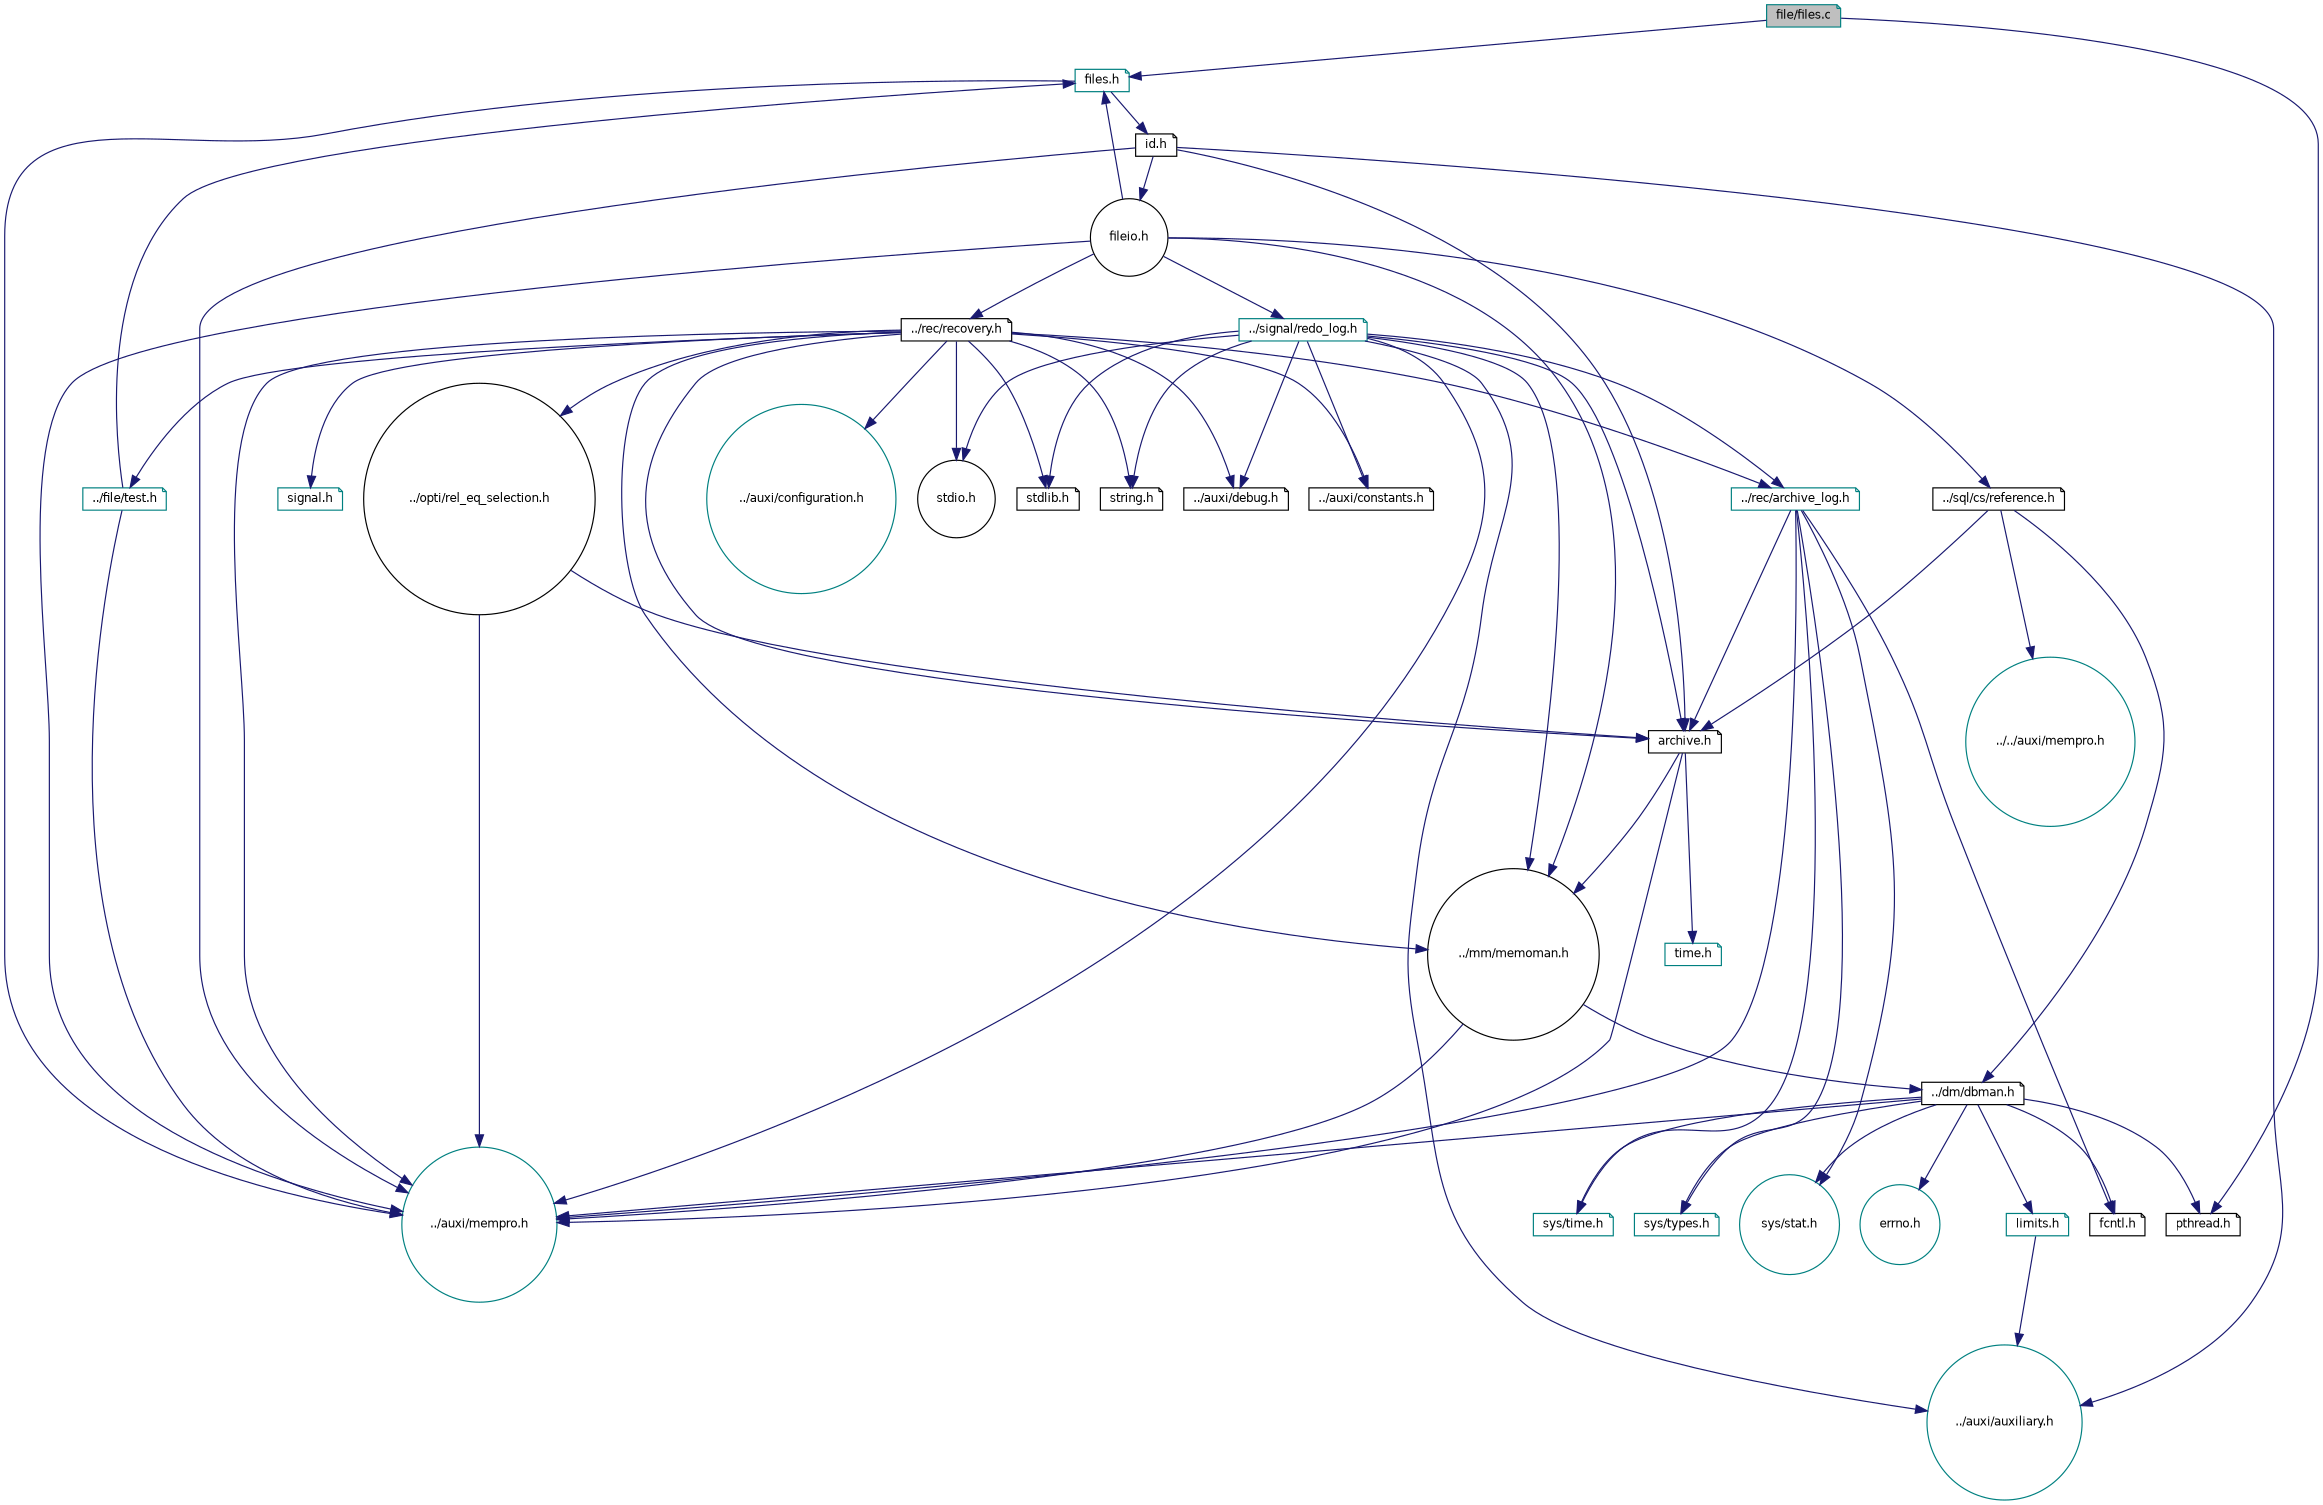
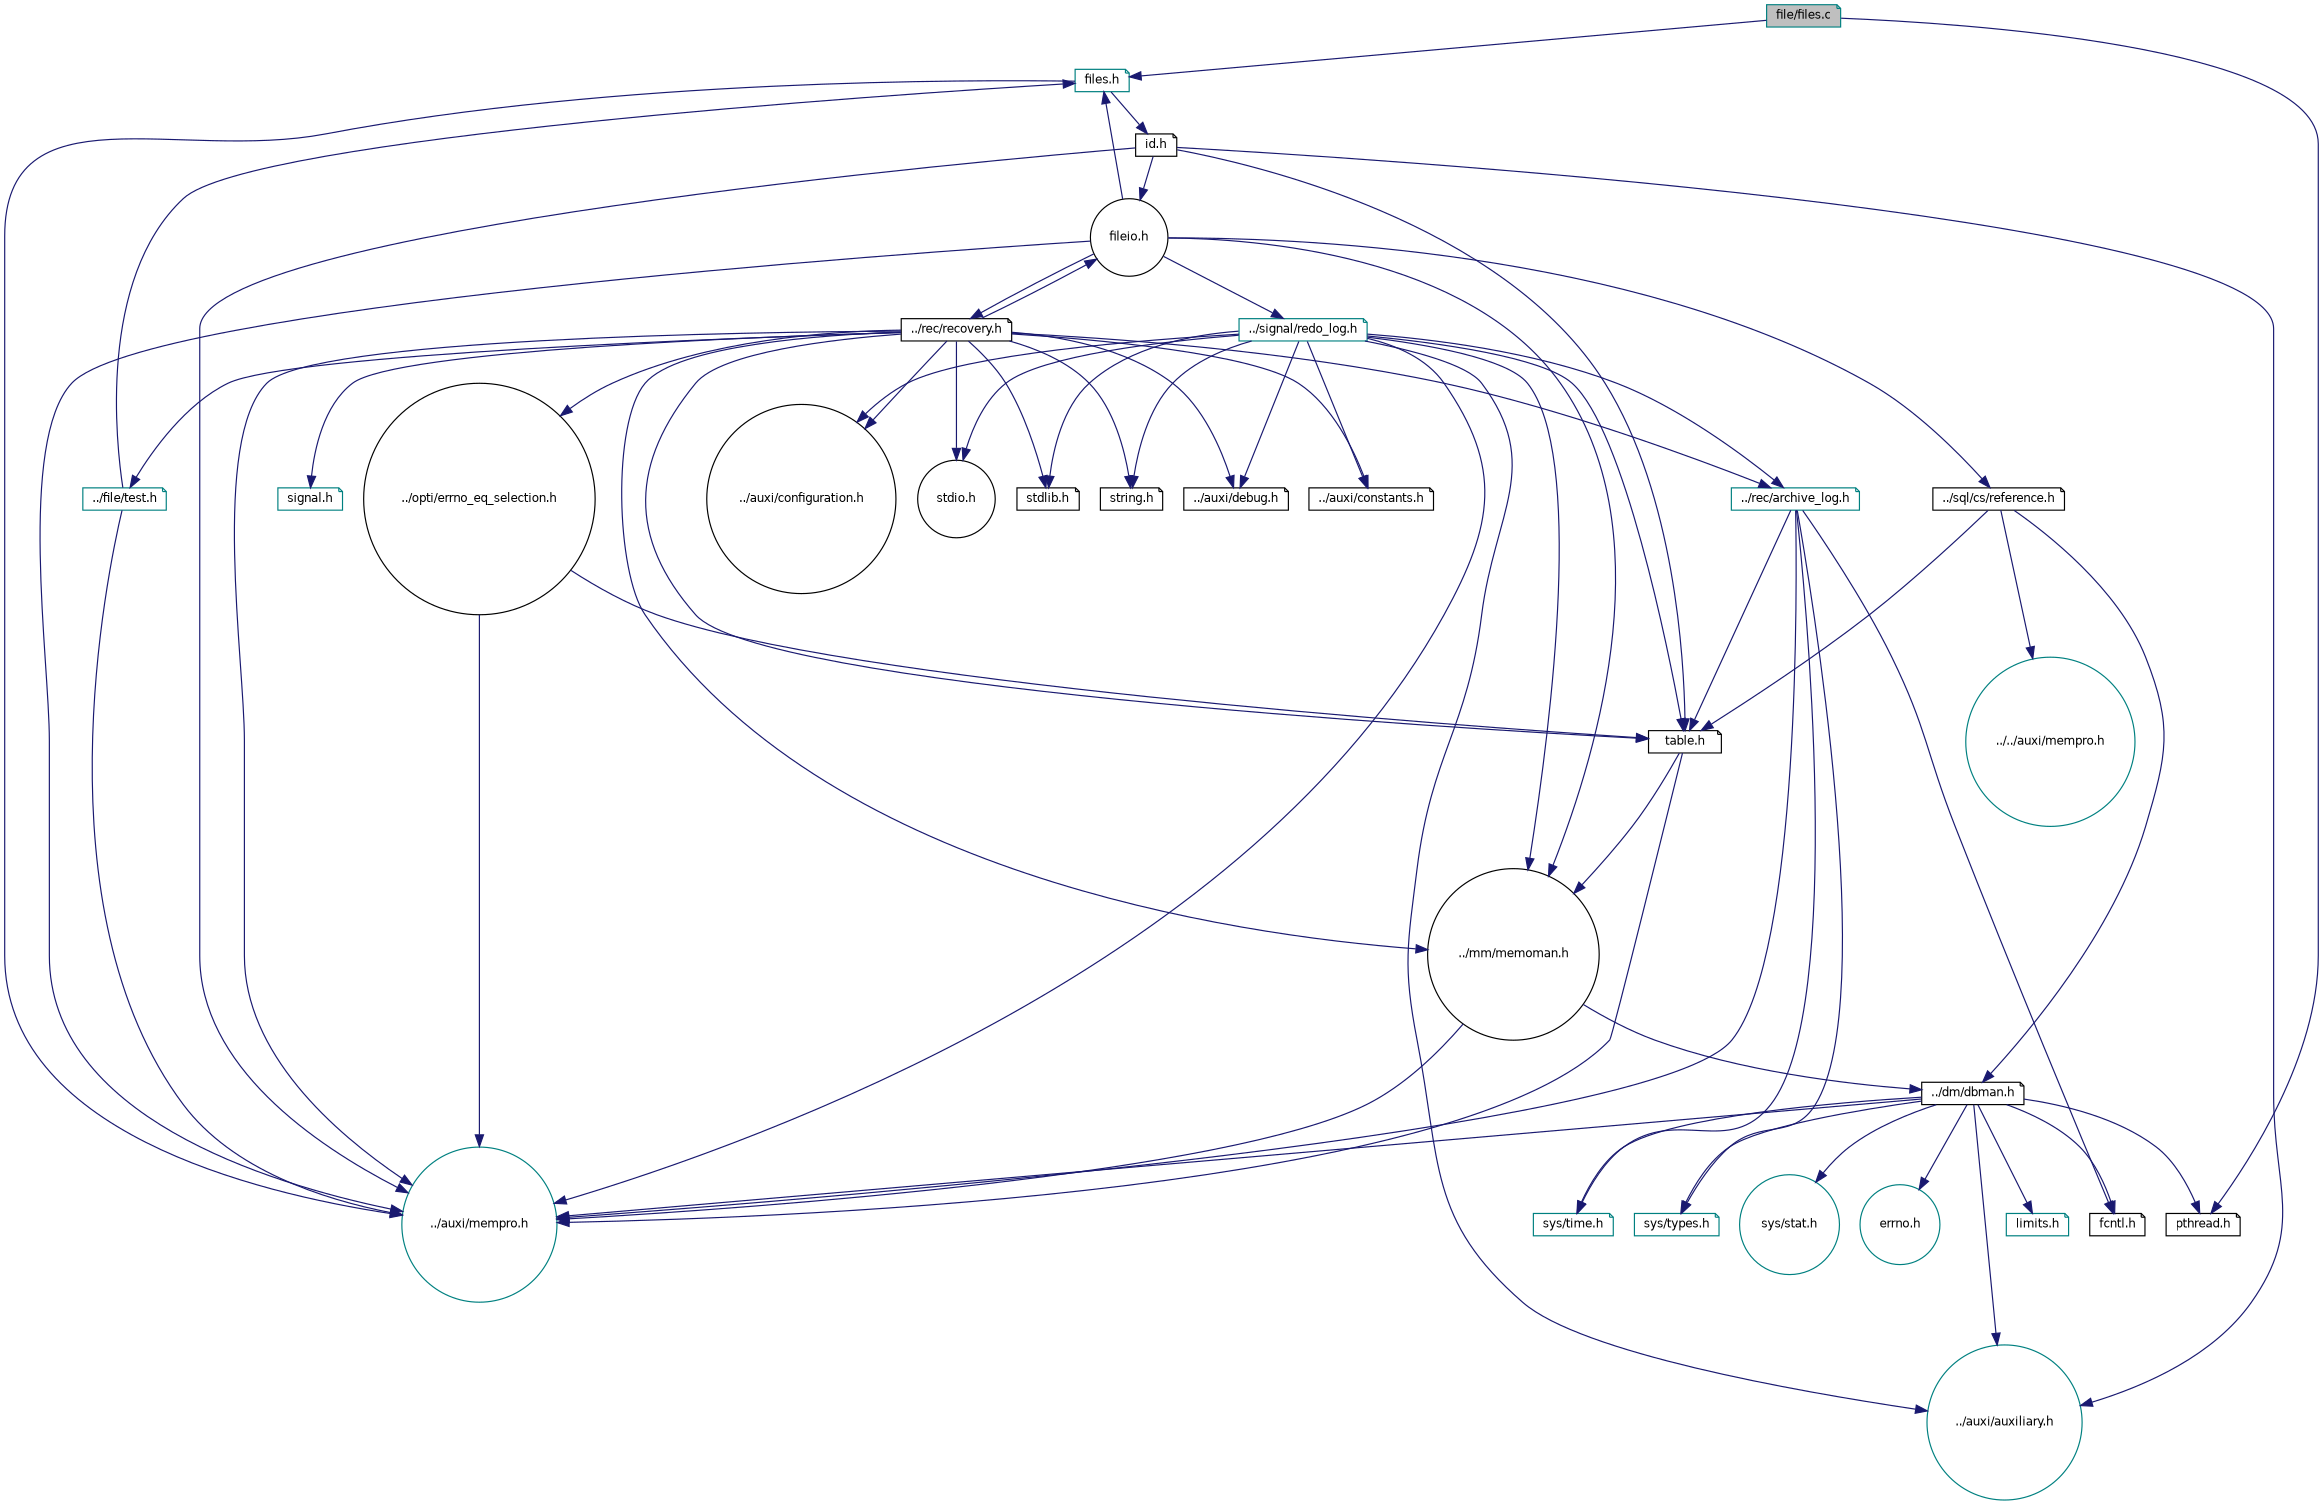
edge "../rec/recovery.h" -> "fileio.h": added
edge "../signal/redo_log.h" -> "../auxi/configuration.h": added
node "../opti/rel_eq_selection.h": label "../opti/rel_eq_selection.h" -> "../opti/errno_eq_selection.h"
node "../auxi/configuration.h": color teal -> black
node "archive.h": label "archive.h" -> "table.h"
edge "../rec/archive_log.h" -> "sys/stat.h": removed
node "time.h": removed
edge "limits.h" -> "../auxi/auxiliary.h": now "../dm/dbman.h" -> "../auxi/auxiliary.h"
